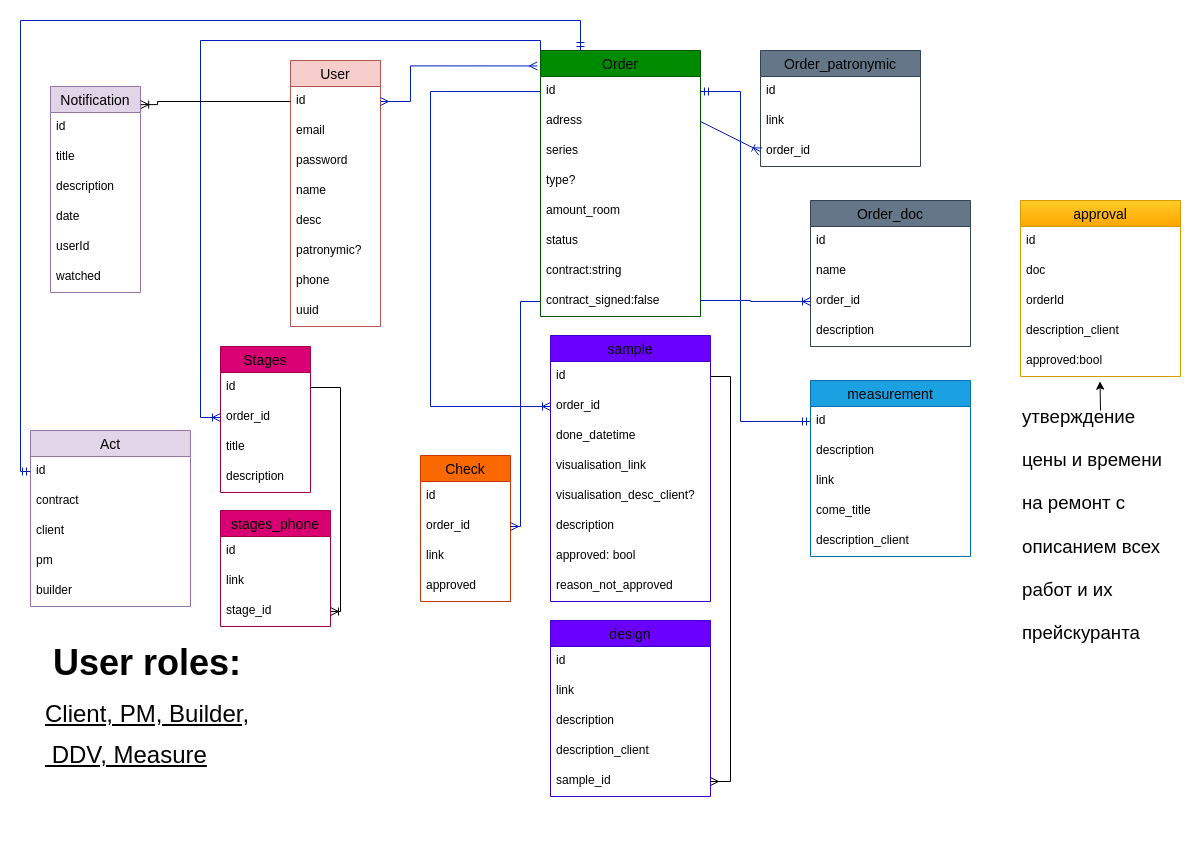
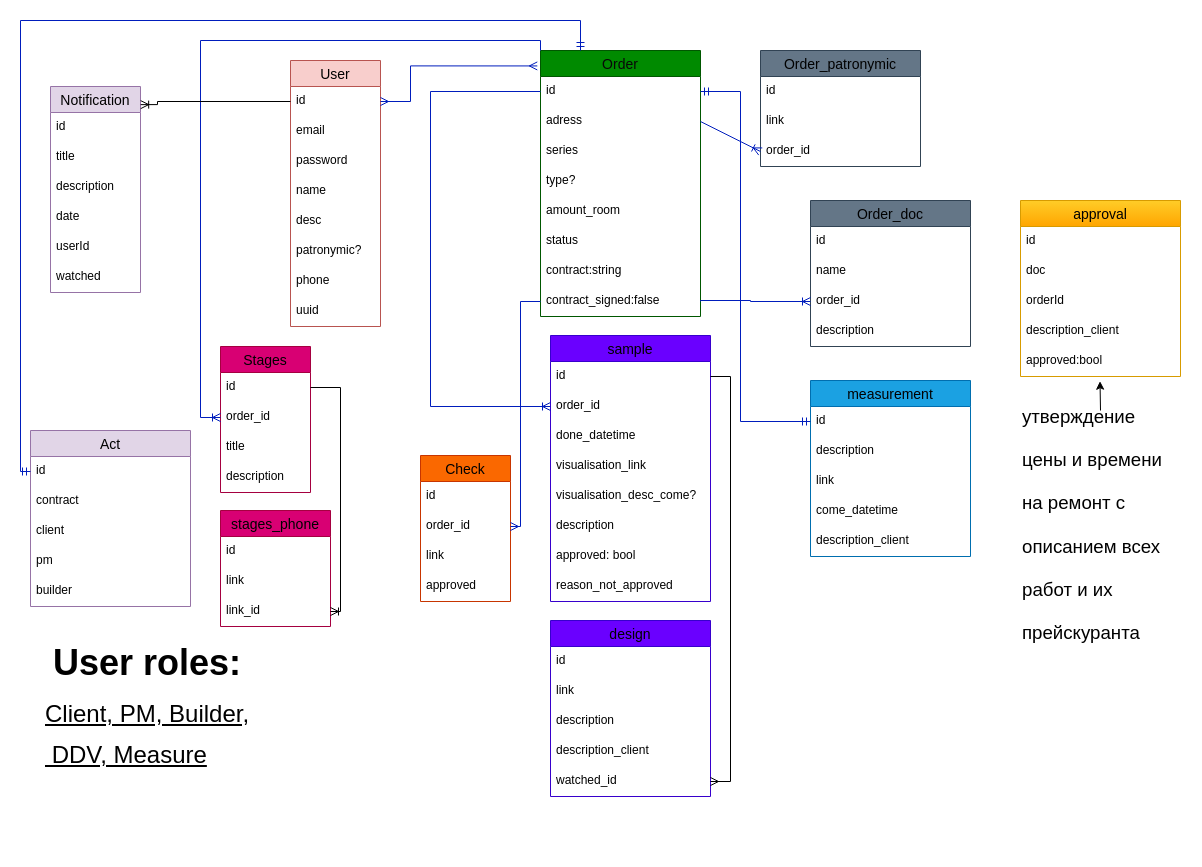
node "visualisation_desc_client?": label "visualisation_desc_client?" -> "visualisation_desc_come?"
node "come_title": label "come_title" -> "come_datetime"
node "stage_id": label "stage_id" -> "link_id"
node "sample_id": label "sample_id" -> "watched_id"
